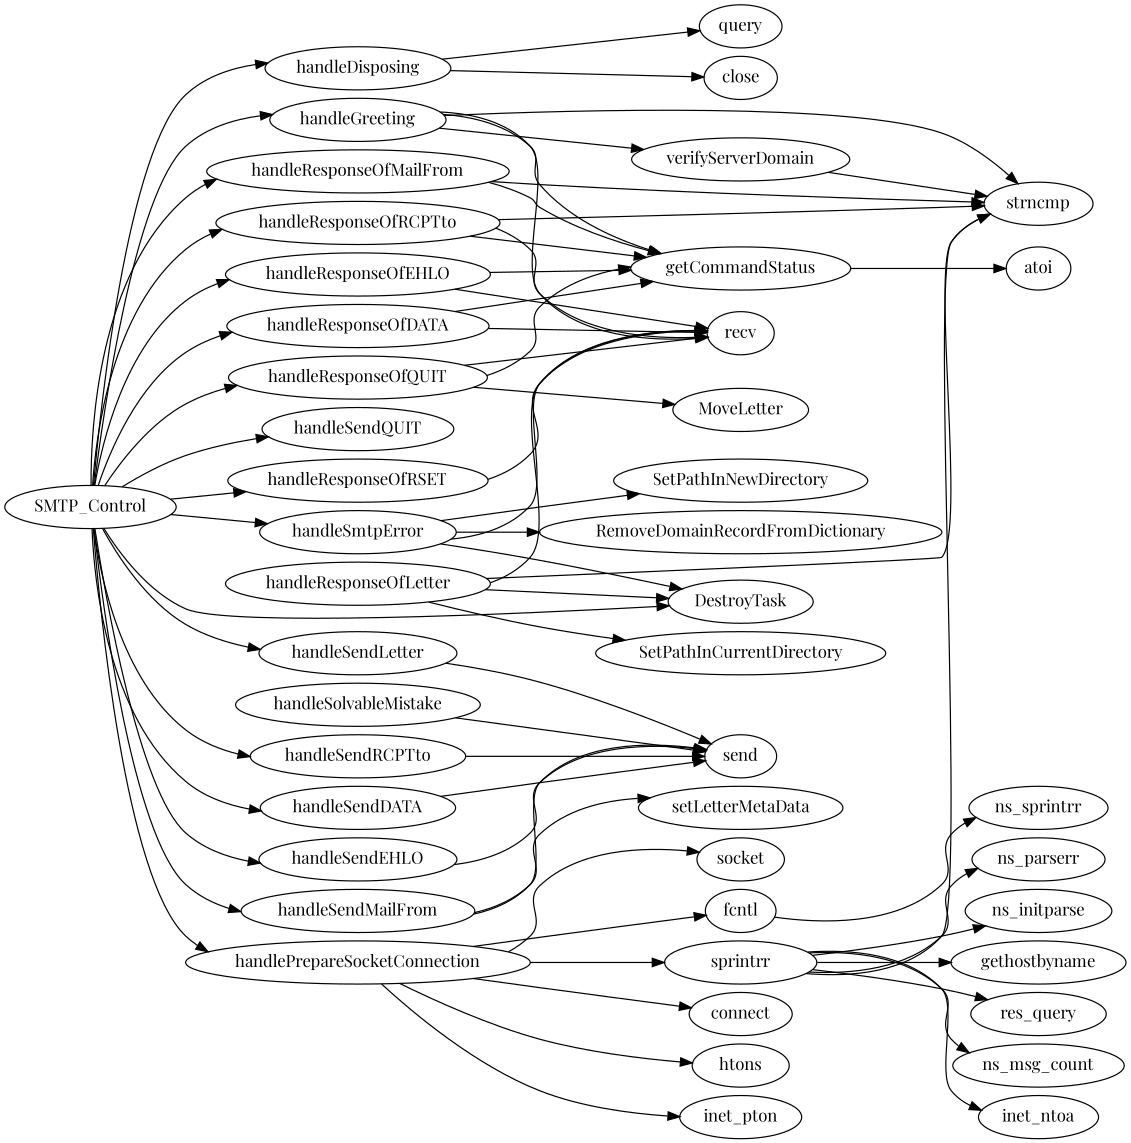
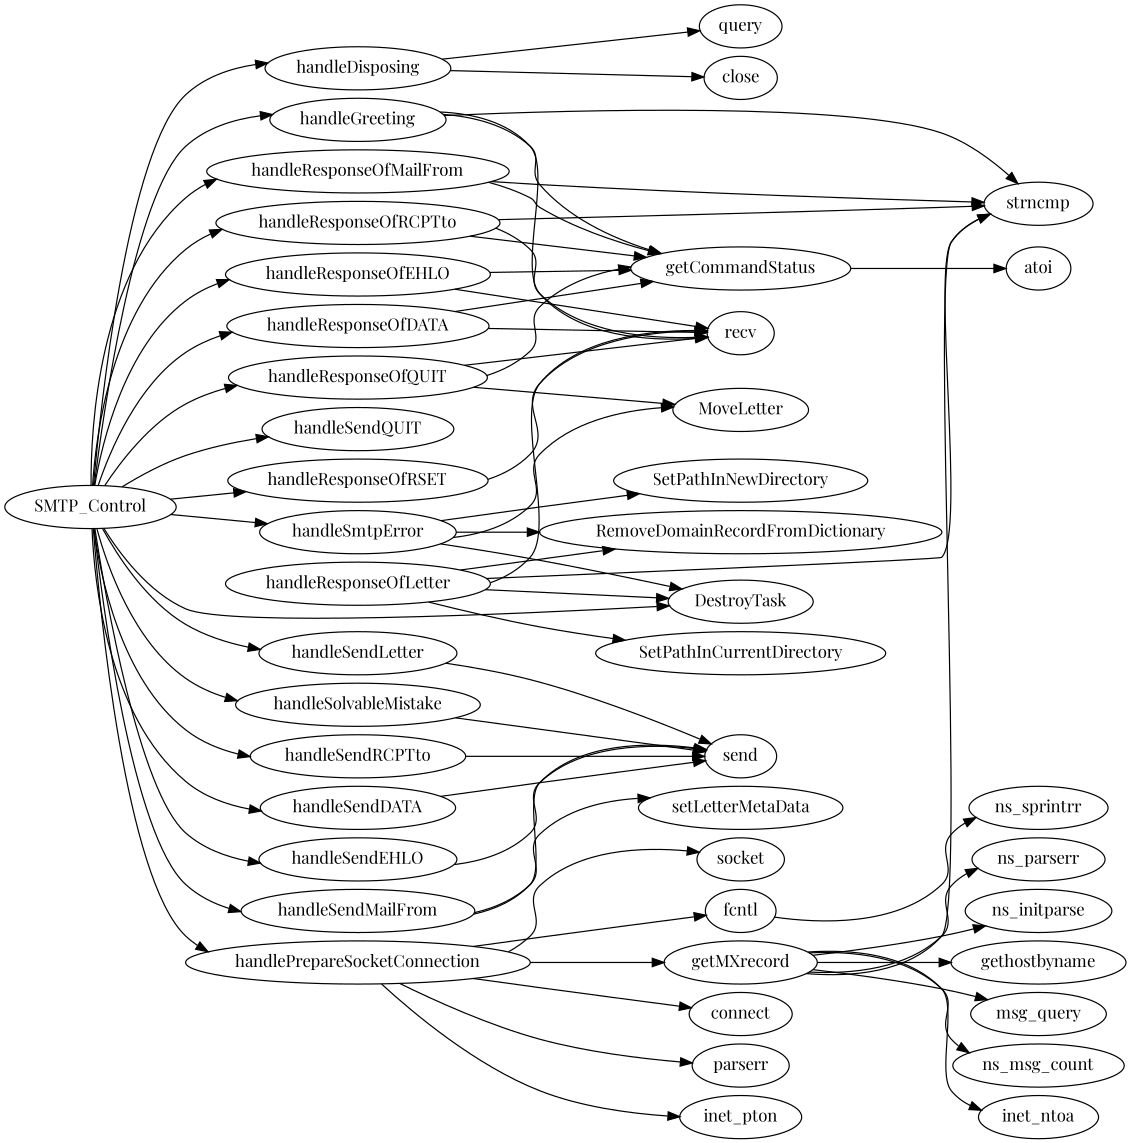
node "verifyServerDomain": removed
edge "handleSmtpError" -> "recv": now "handleSmtpError" -> "MoveLetter"
edge "handleResponseOfLetter" -> "RemoveDomainRecordFromDictionary": added
edge "SMTP_Control" -> "handleSolvableMistake": added
node "sprintrr": label "sprintrr" -> "getMXrecord"
node "res_query": label "res_query" -> "msg_query"
node "htons": label "htons" -> "parserr"
